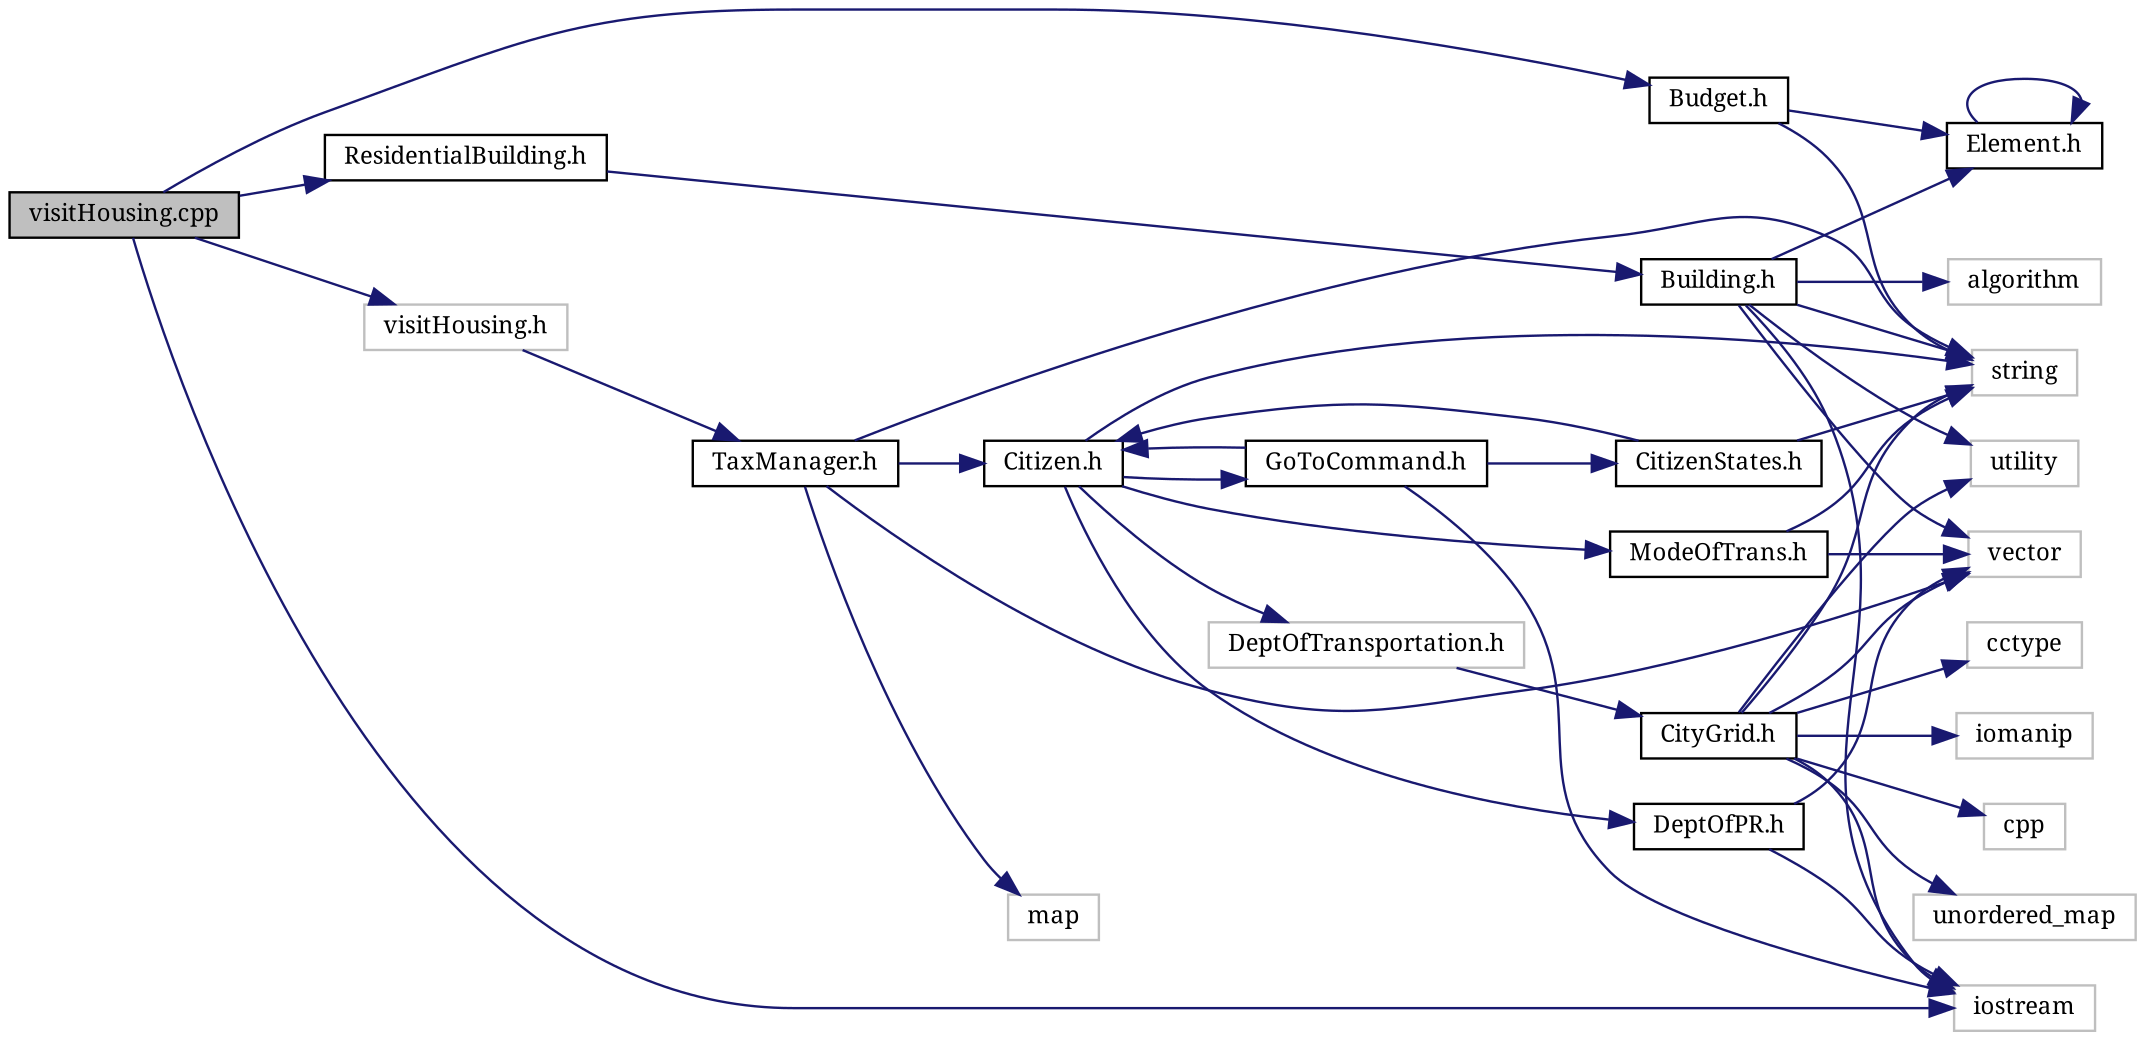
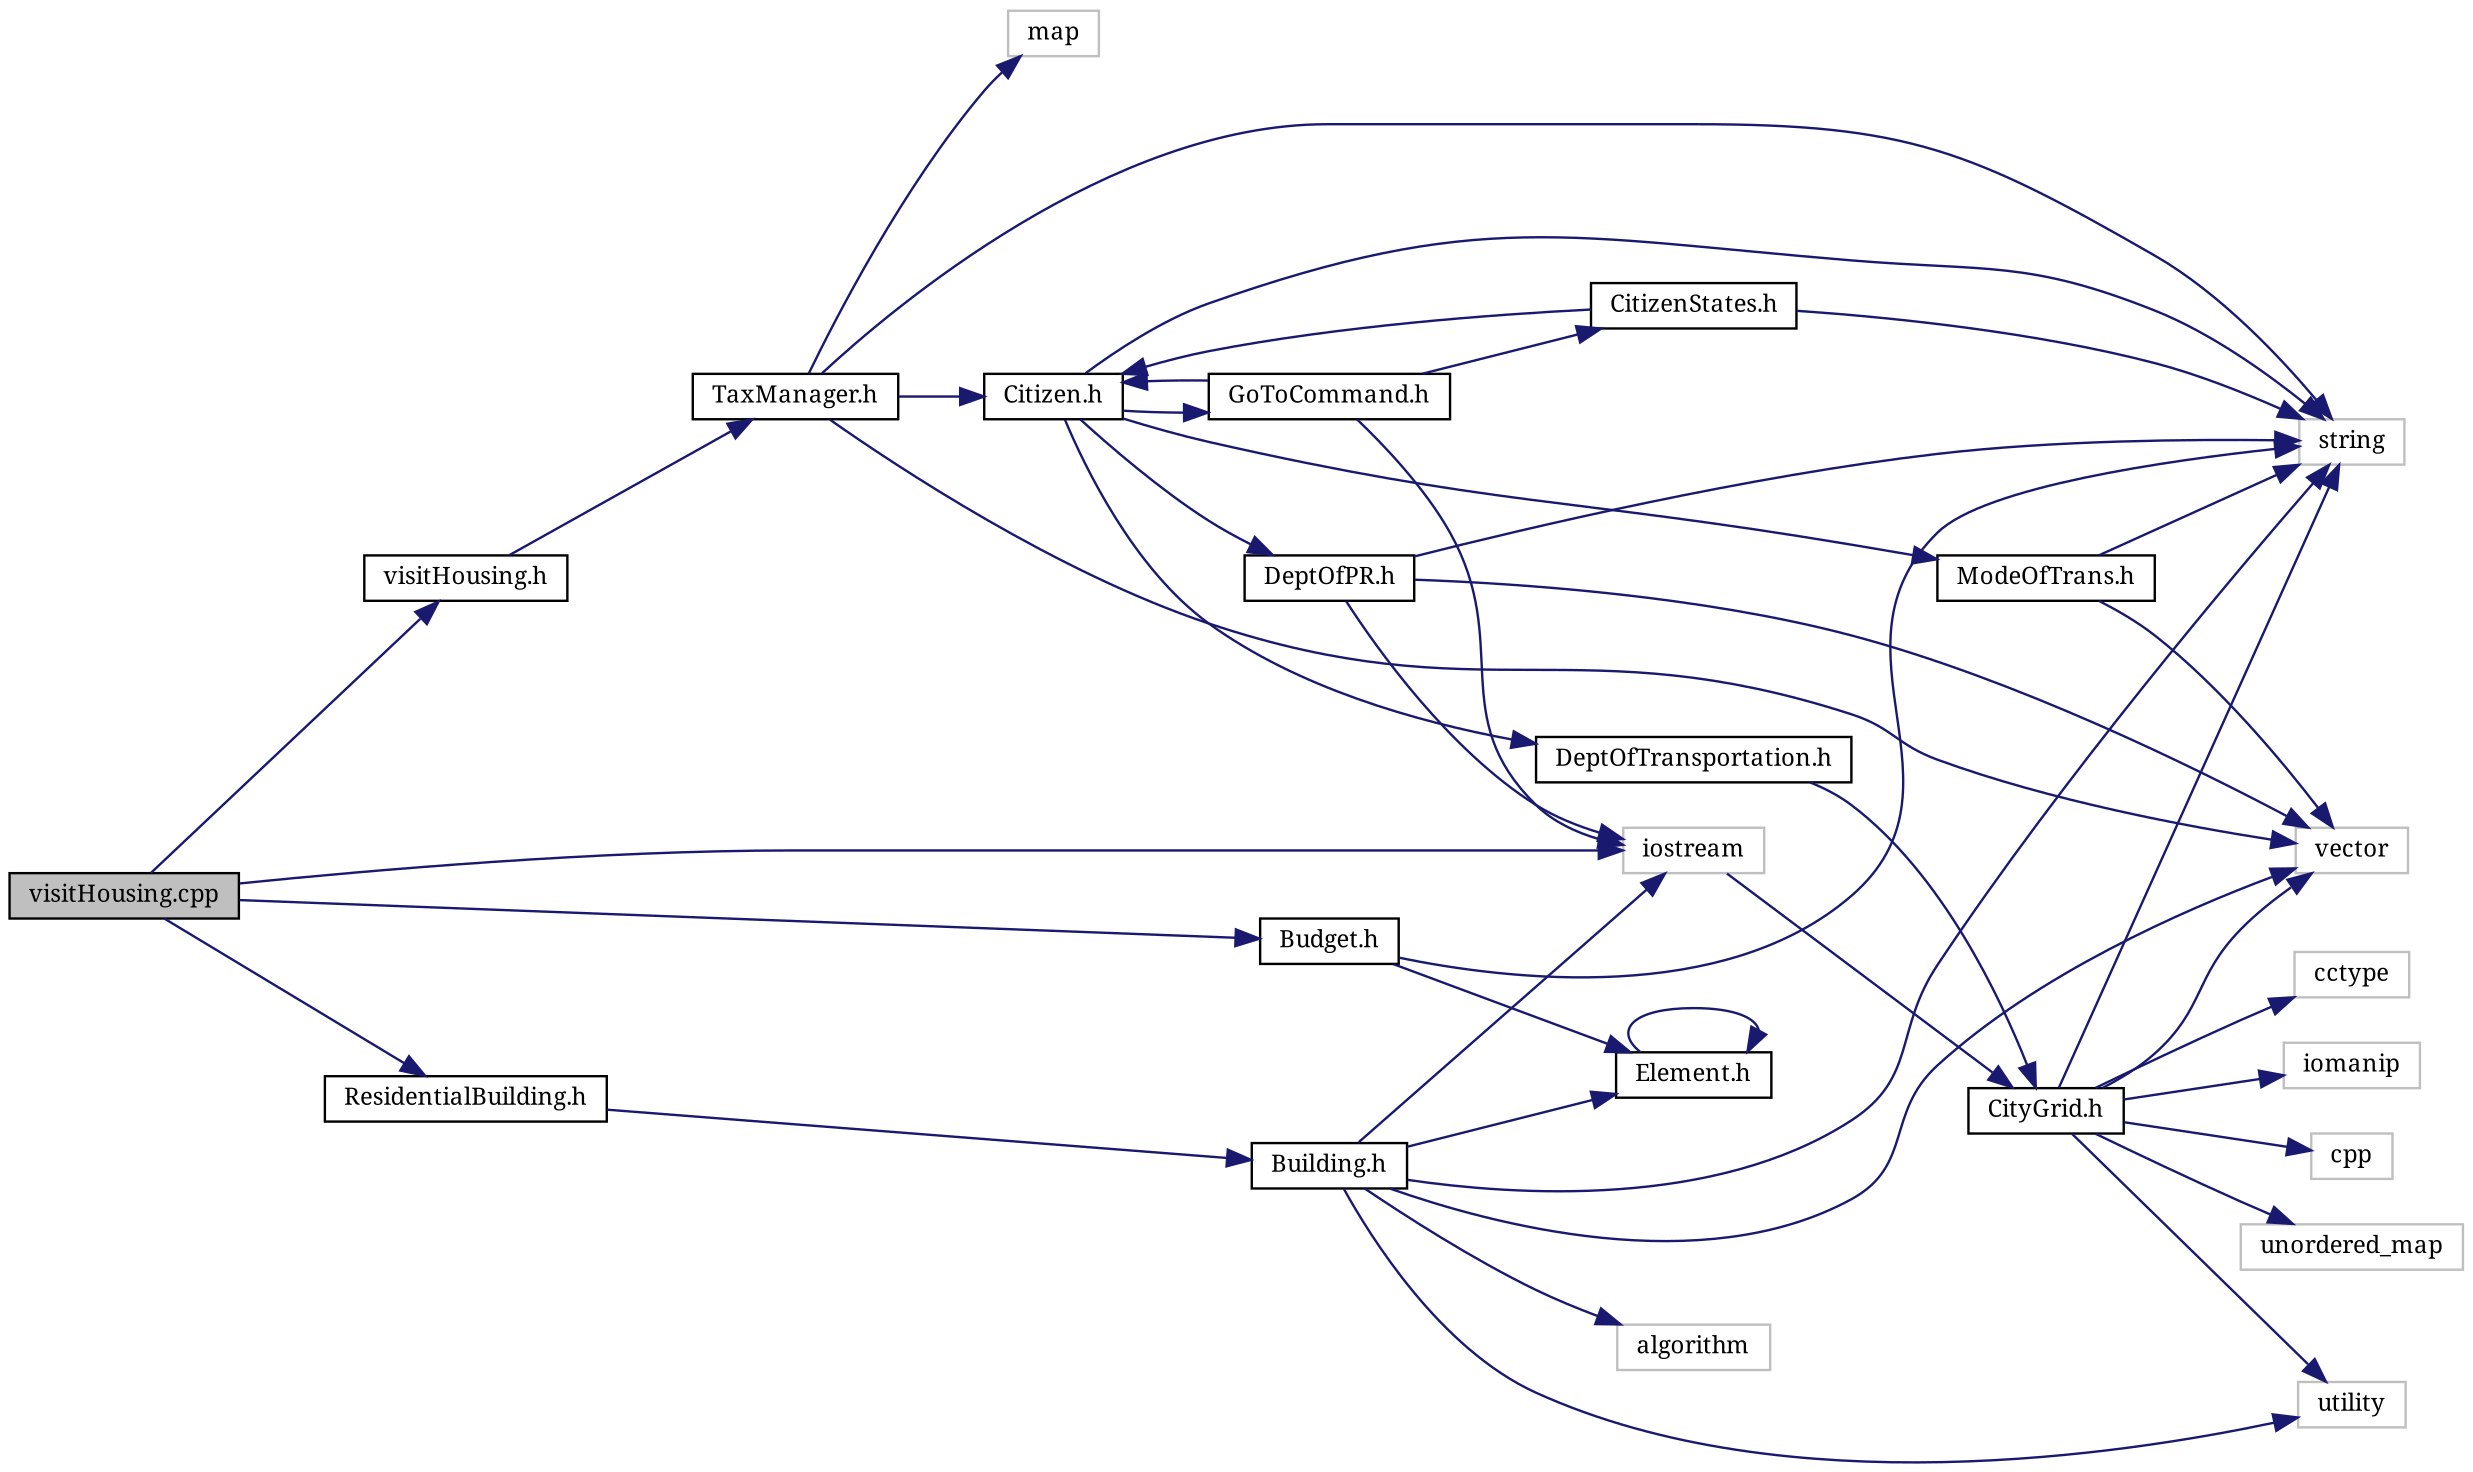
node "visitHousing.h": color grey75 -> black
edge "DeptOfPR.h" -> "string": added
node "DeptOfTransportation.h": color grey75 -> black
edge "CityGrid.h" -> "iostream": reversed
